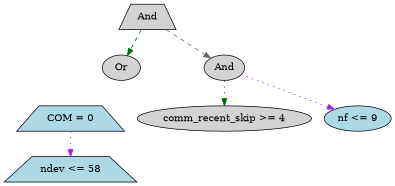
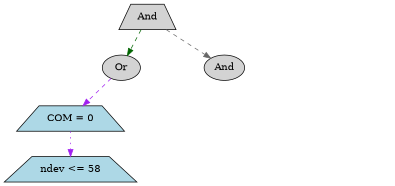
edge "Or" -> "COM = 0": added
node "comm_recent_skip >= 4": removed
node "nf <= 9": removed
